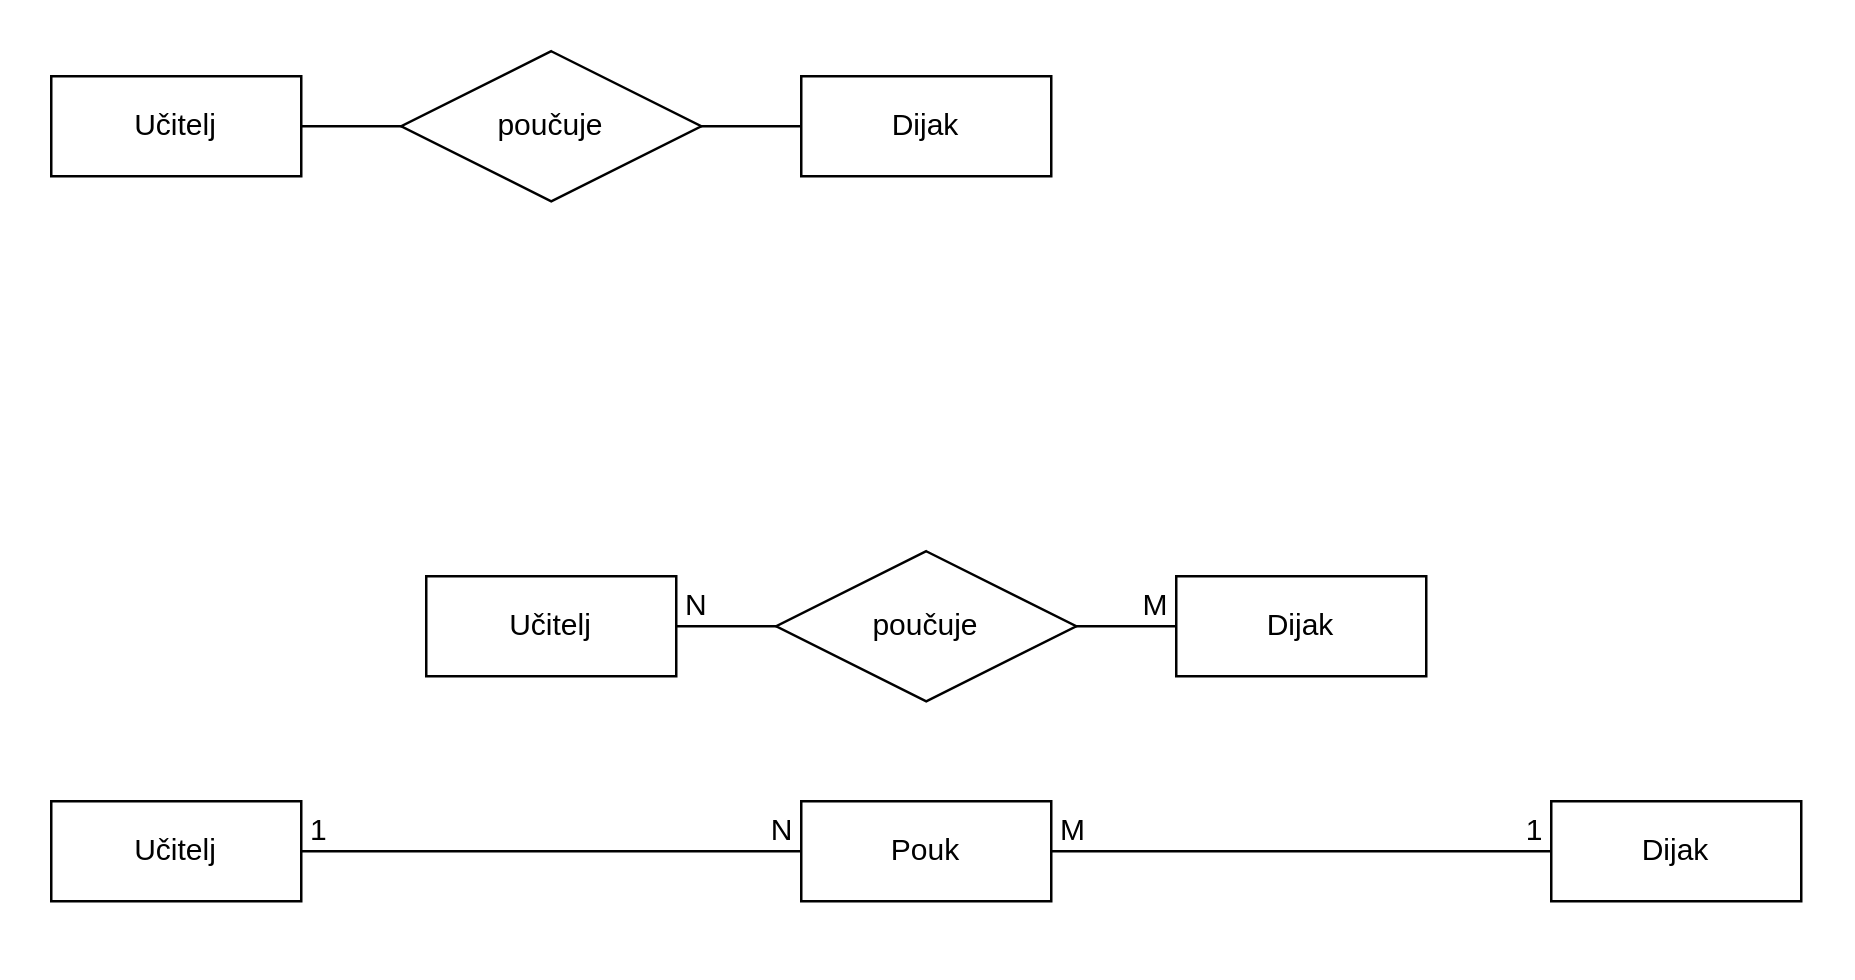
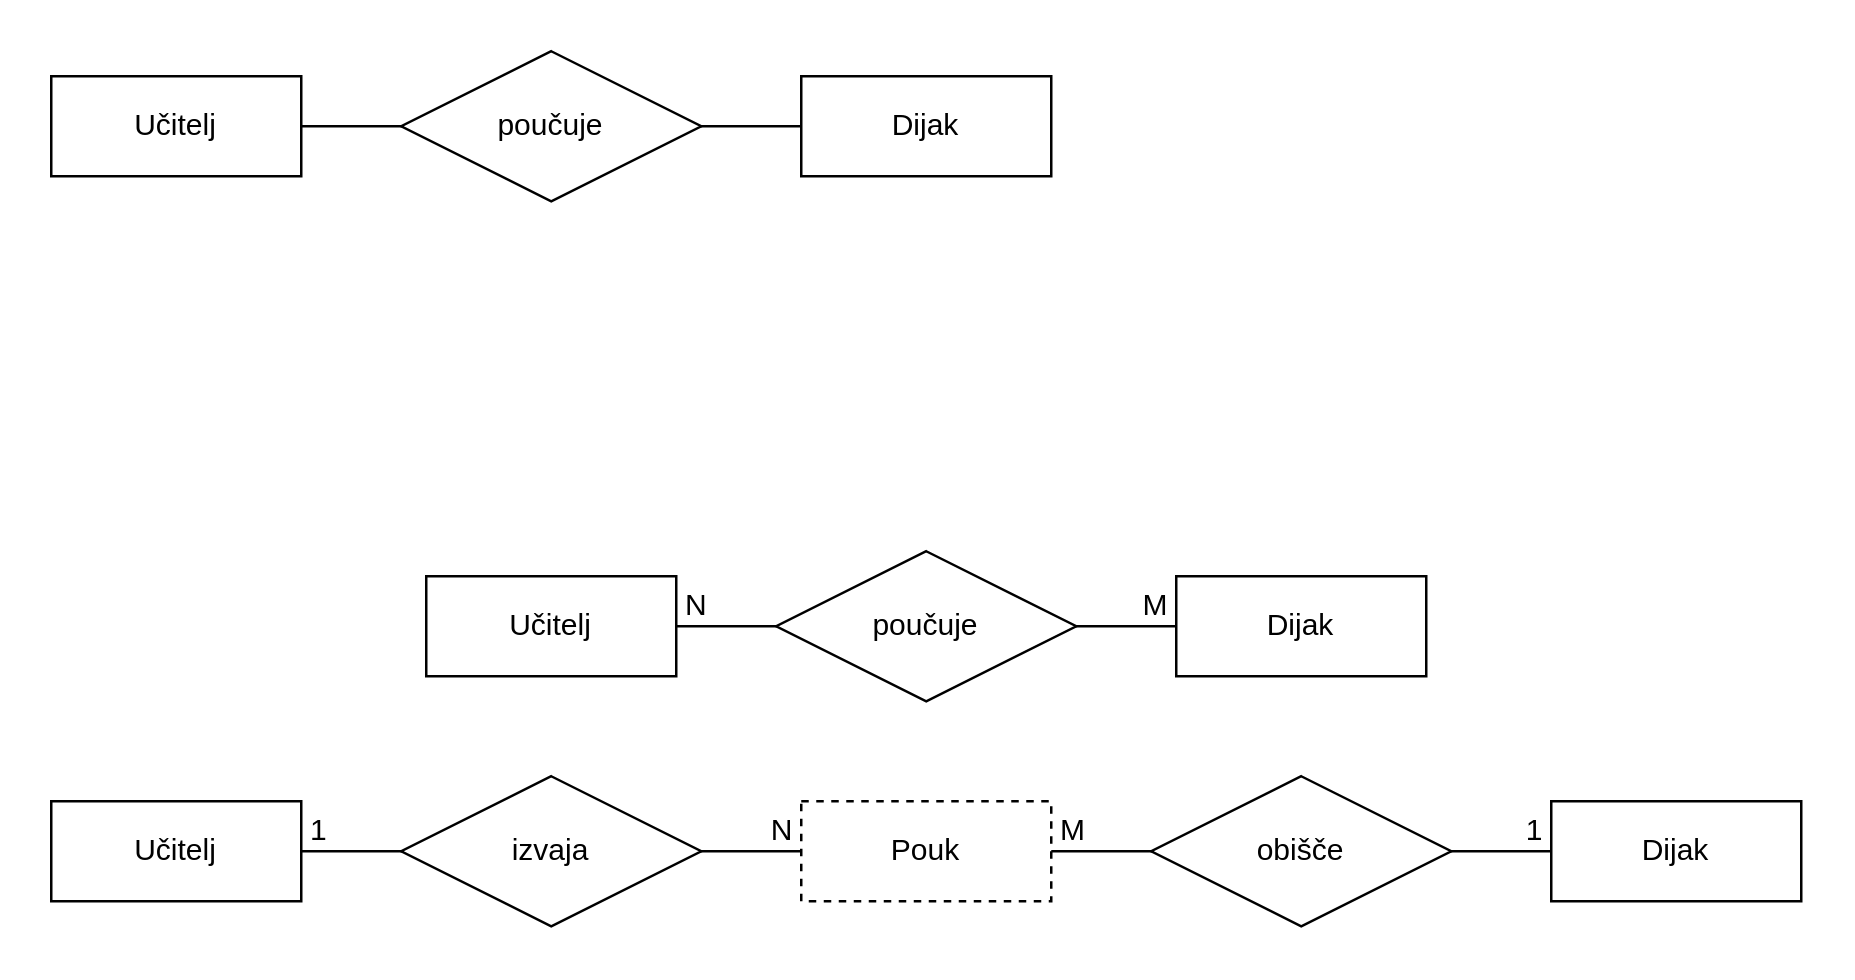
node "izvaja": added
node "Pouk": style solid -> dashed
node "obišče": added
